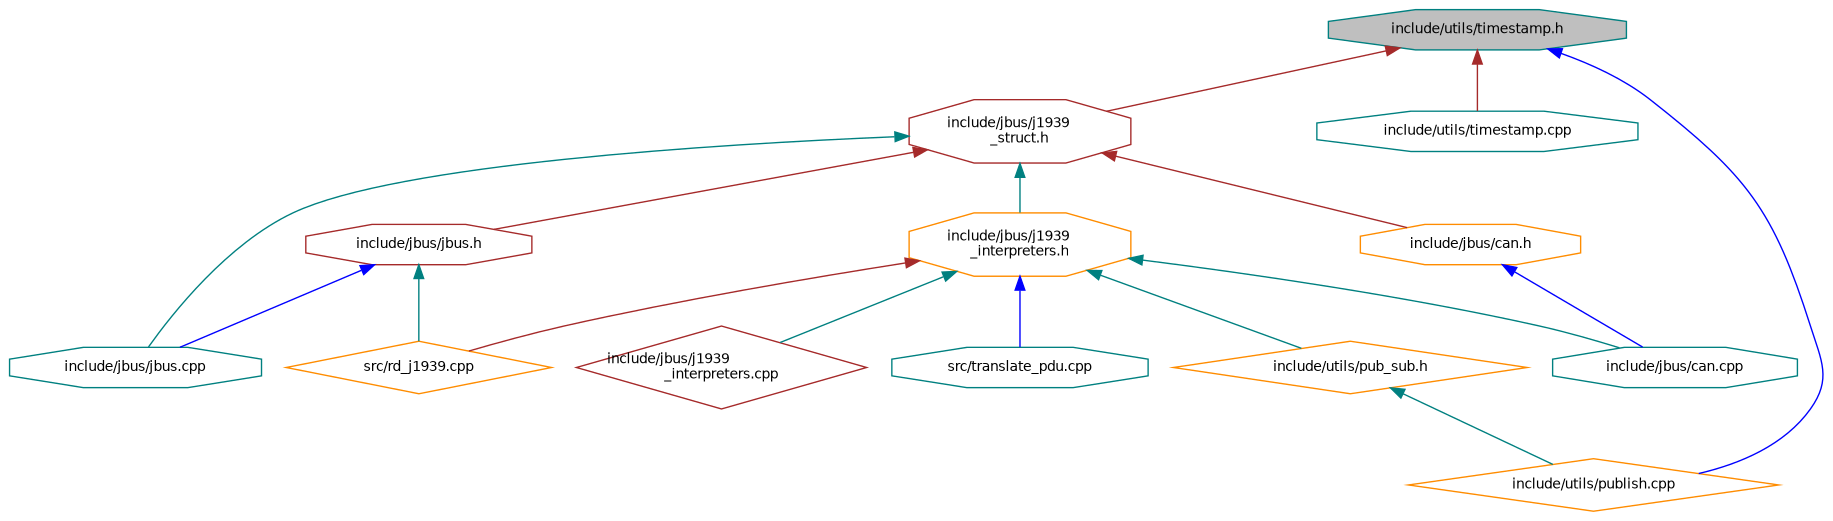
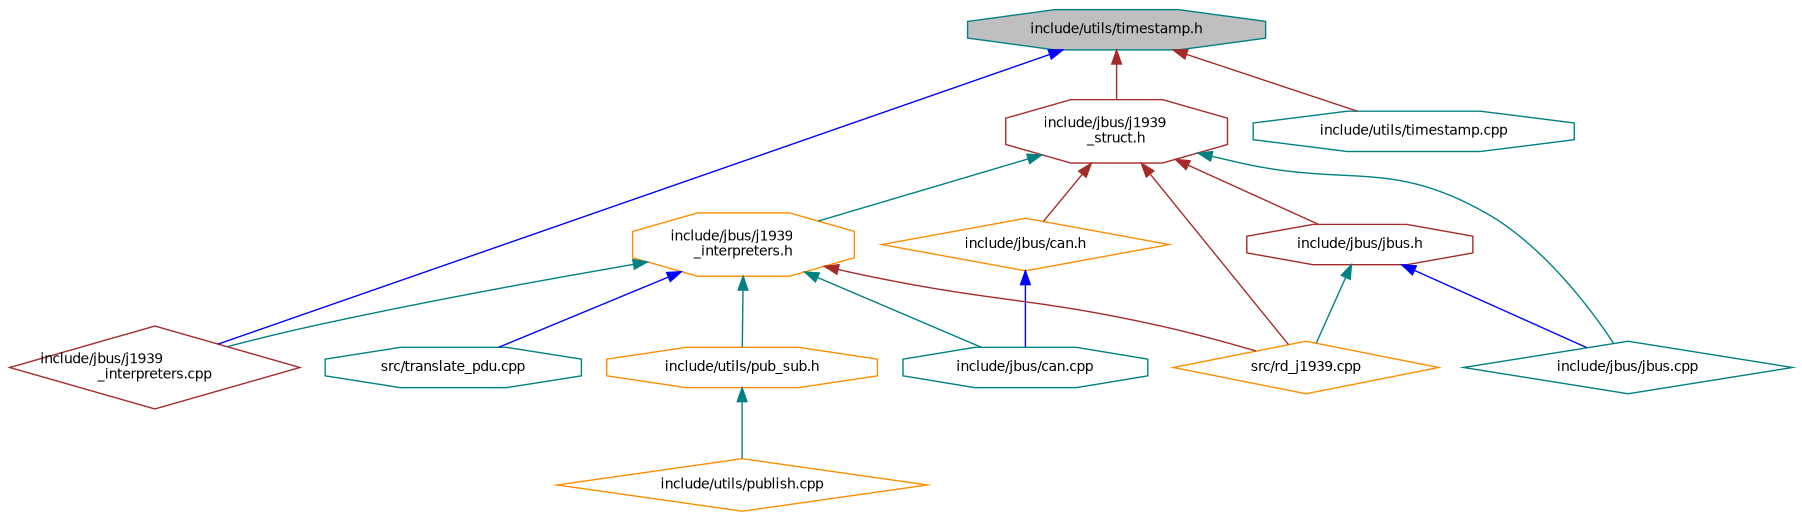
node "include/jbus/can.h": shape octagon -> diamond
edge "include/utils/publish.cpp" -> "include/utils/timestamp.h": now "include/jbus/j1939 _interpreters.cpp" -> "include/utils/timestamp.h"
edge "src/rd_j1939.cpp" -> "include/jbus/j1939 _struct.h": added
node "include/jbus/jbus.cpp": shape octagon -> diamond
node "include/utils/pub_sub.h": shape diamond -> octagon
